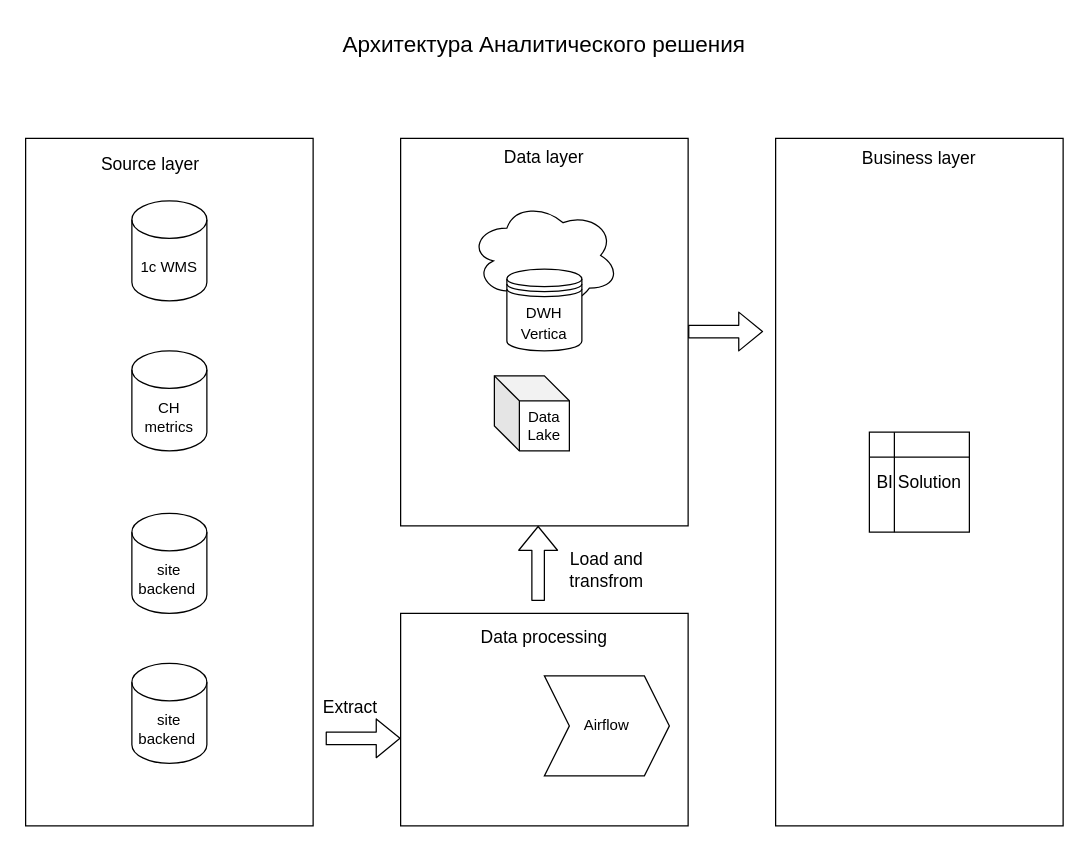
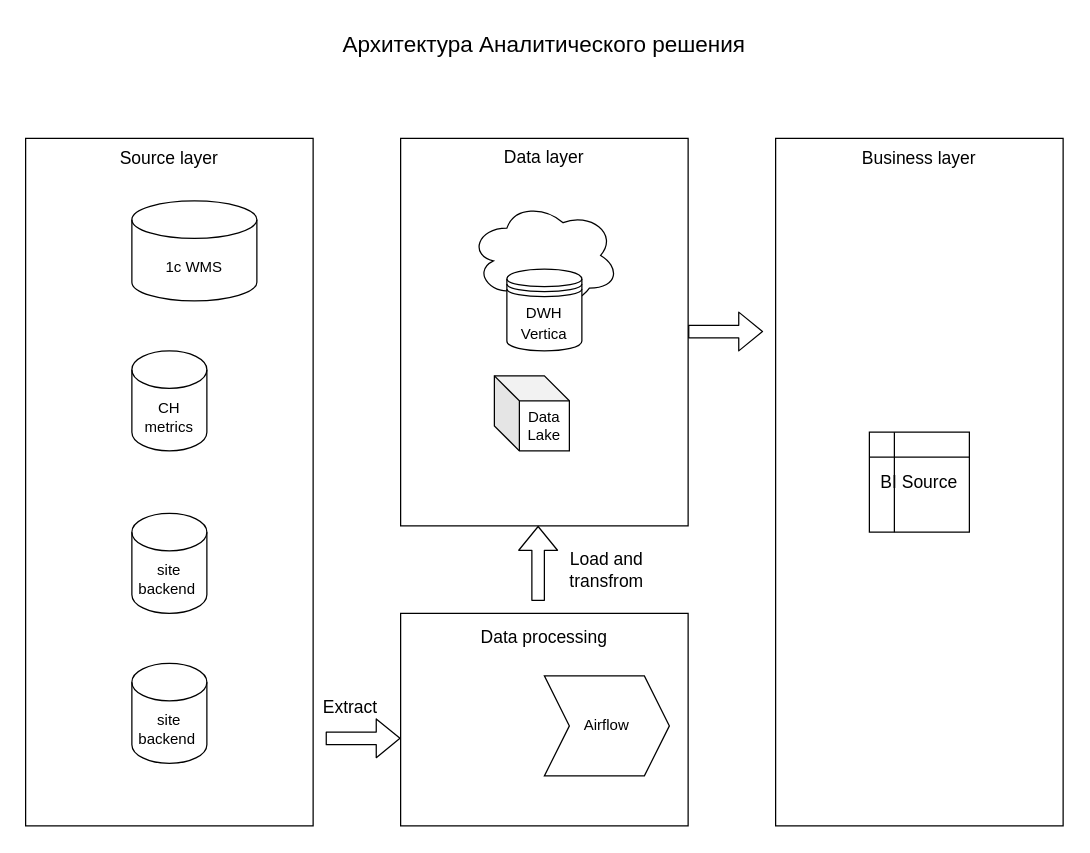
node "Source layer": moved (151, 163) -> (169, 157)
node "1c WMS": size 75x100 -> 125x100
node "BI Solution": label "BI Solution" -> "BI Source"
